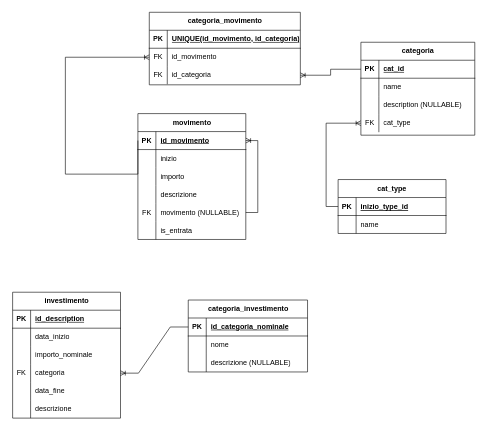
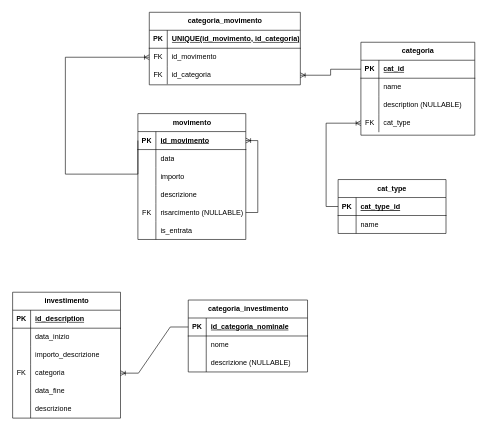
node "inizio": label "inizio" -> "data"
node "inizio_type_id": label "inizio_type_id" -> "cat_type_id"
node "movimento (NULLABLE)": label "movimento (NULLABLE)" -> "risarcimento (NULLABLE)"
node "importo_nominale": label "importo_nominale" -> "importo_descrizione"
